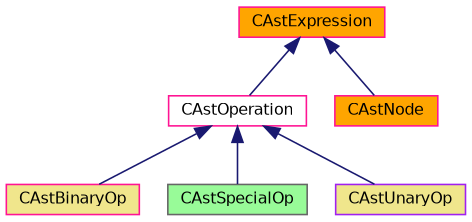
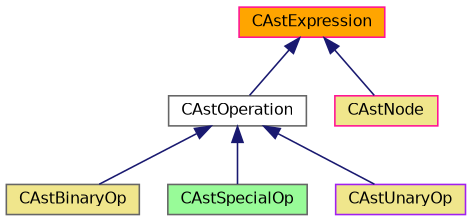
node "CAstOperation": color deeppink -> gray40
node "CAstNode": fillcolor orange -> khaki
node "CAstBinaryOp": color deeppink -> gray40
